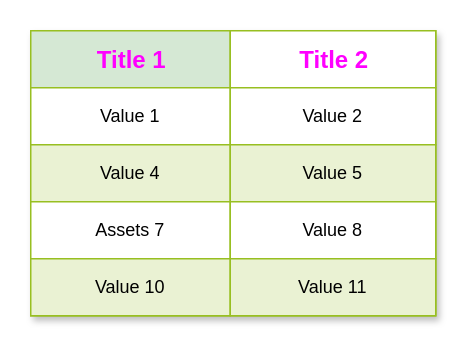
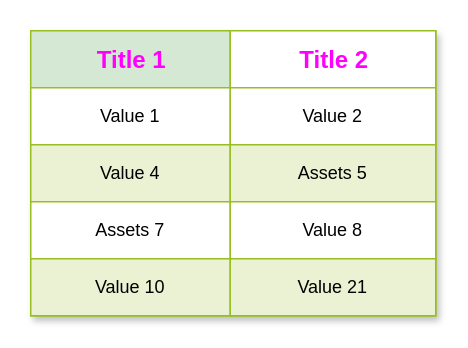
node "Value 5": label "Value 5" -> "Assets 5"
node "Value 11": label "Value 11" -> "Value 21"
